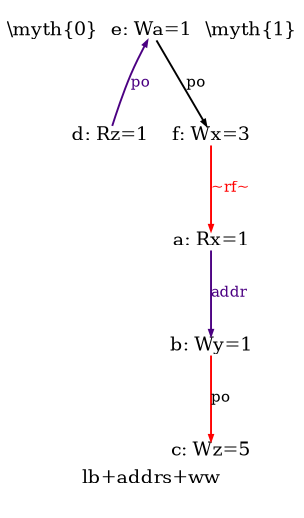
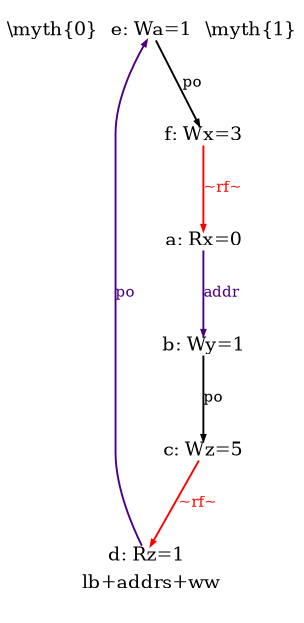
node "a: Rx=1": label "a: Rx=1" -> "a: Rx=0"
edge "b: Wy=1" -> "c: Wz=5": color red -> black
edge "c: Wz=5" -> "d: Rz=1": added, label "~rf~"
